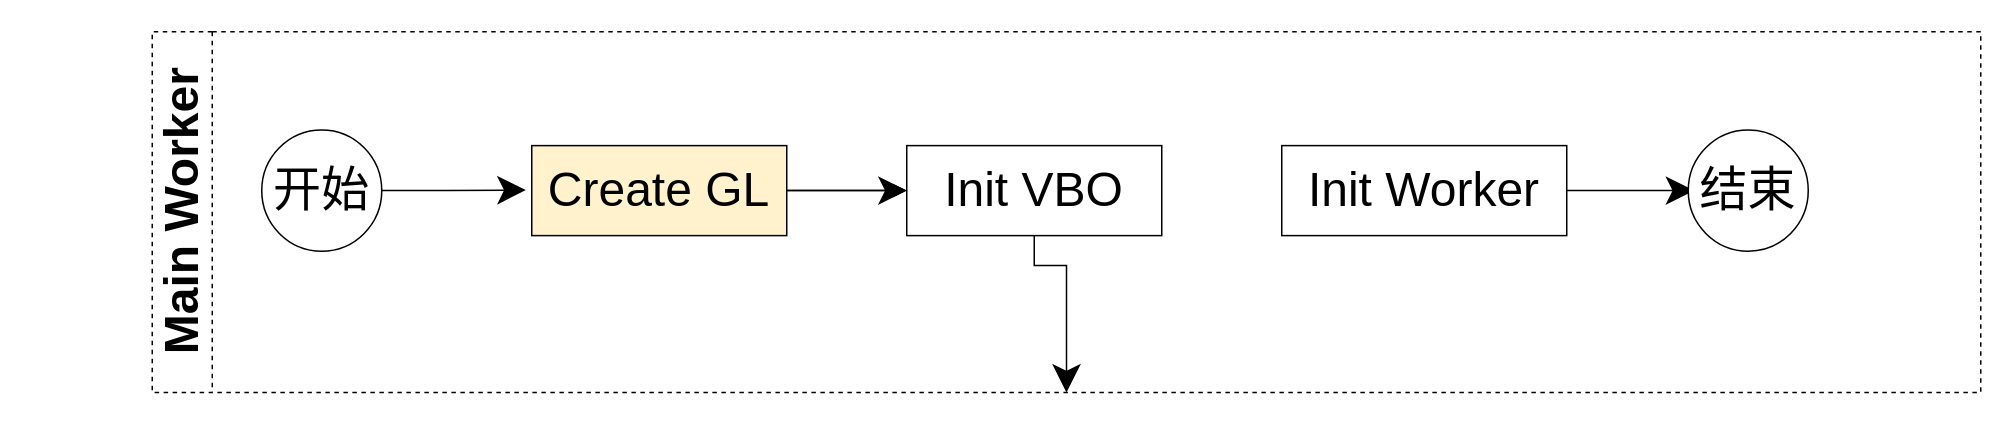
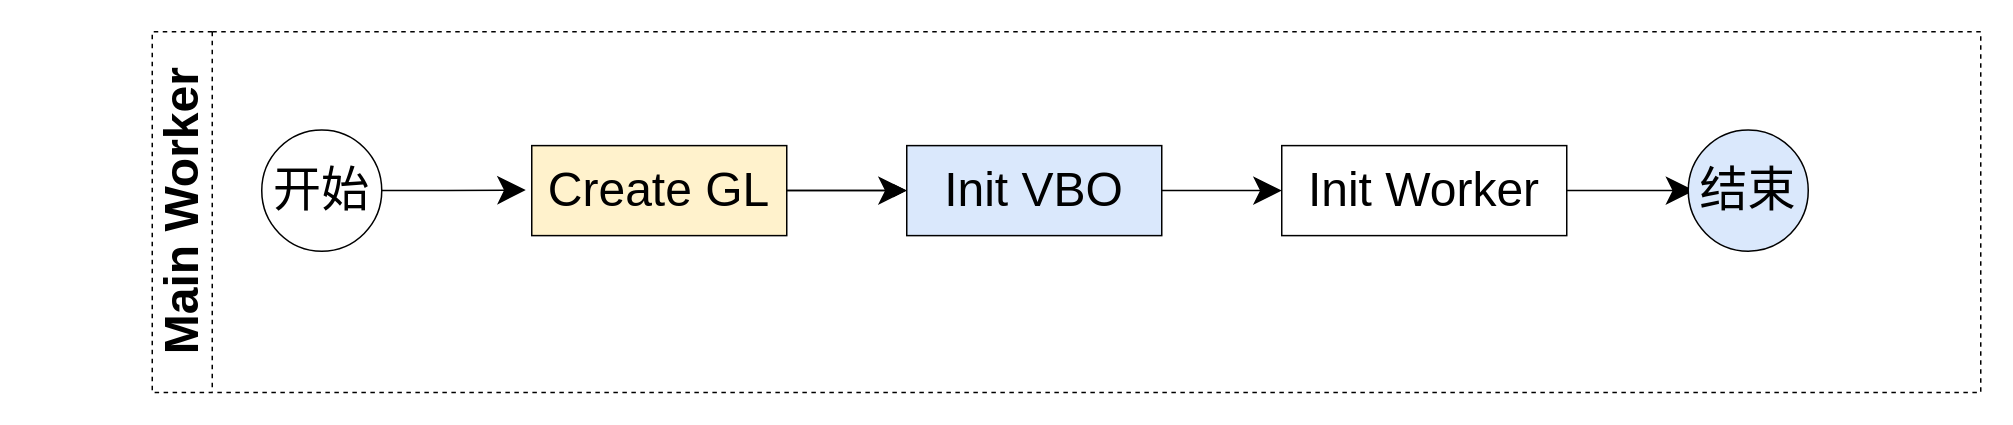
node "Init VBO": fillcolor #ffffff -> #dae8fc
node "结束": fillcolor #ffffff -> #dae8fc
edge "Init VBO" -> "Main Worker": now "Init VBO" -> "Init Worker"
